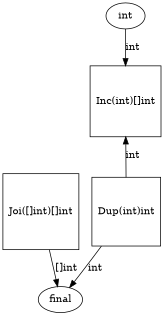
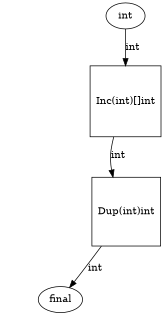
edge "Dup(int)int" -> "Inc(int)[]int": reversed
node "Joi([]int)[]int": removed
